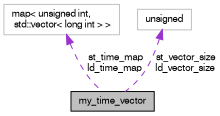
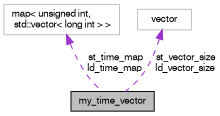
node "unsigned": label "unsigned" -> "vector"
